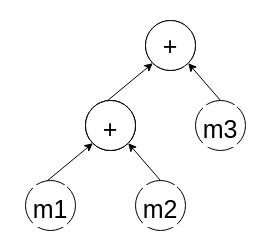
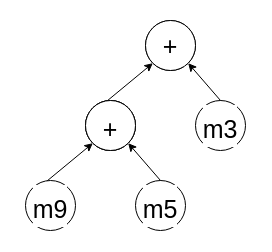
node "m1": label "m1" -> "m9"
node "m2": label "m2" -> "m5"
